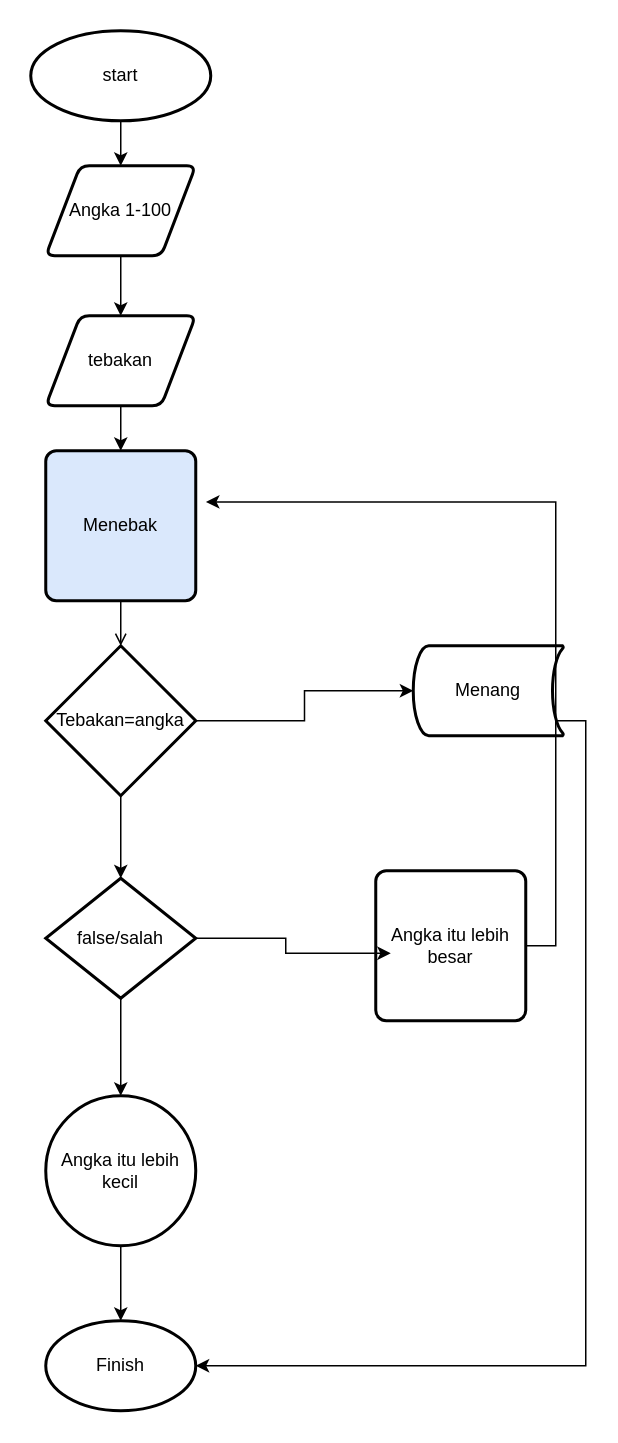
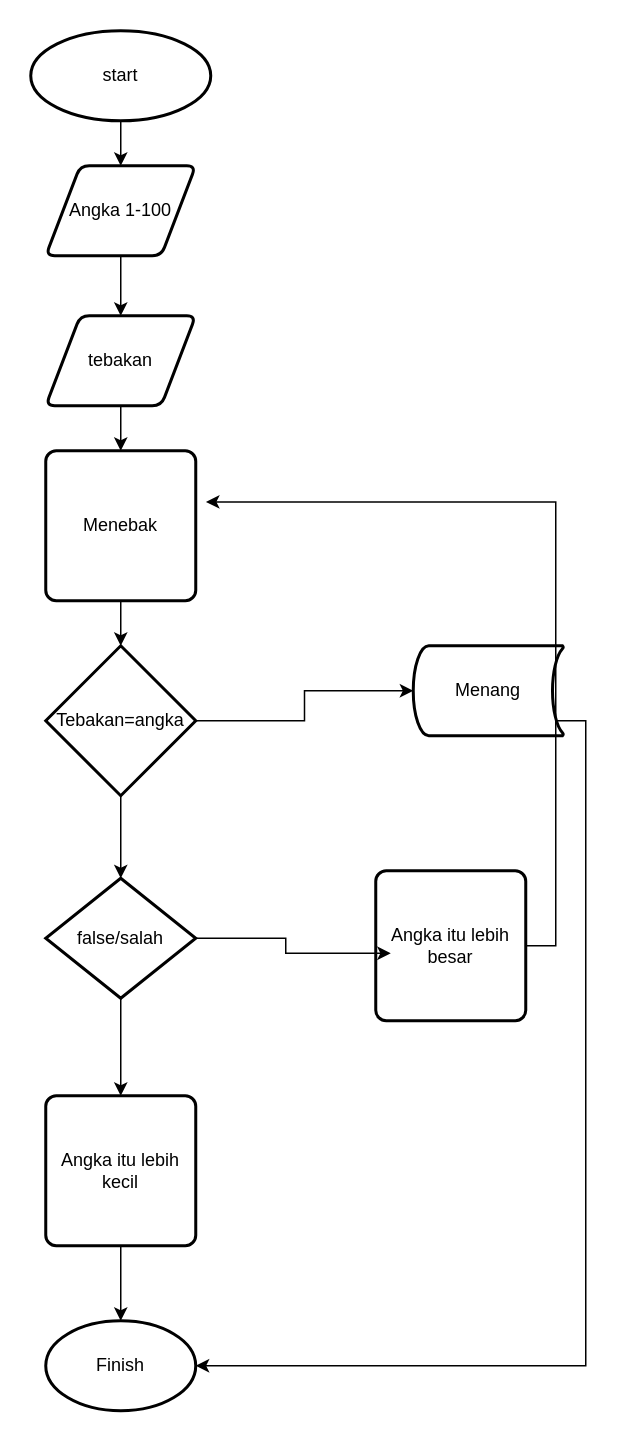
node "Menebak": fillcolor #dae8fc -> #ffffff
edge "Menebak" -> "Tebakan=angka": arrowhead open -> classic
node "Angka itu lebih kecil": shape ellipse -> rounded rectangle
